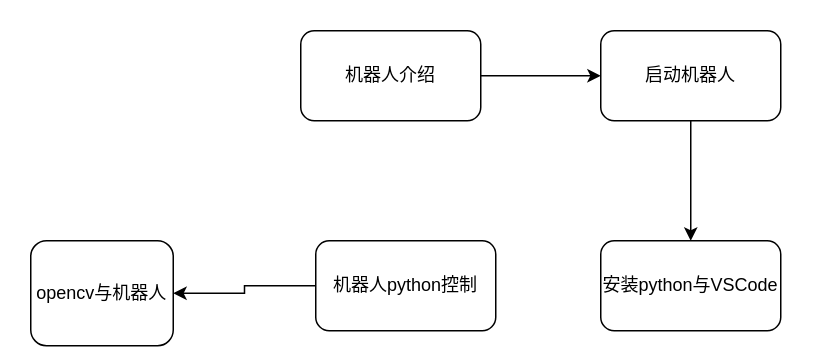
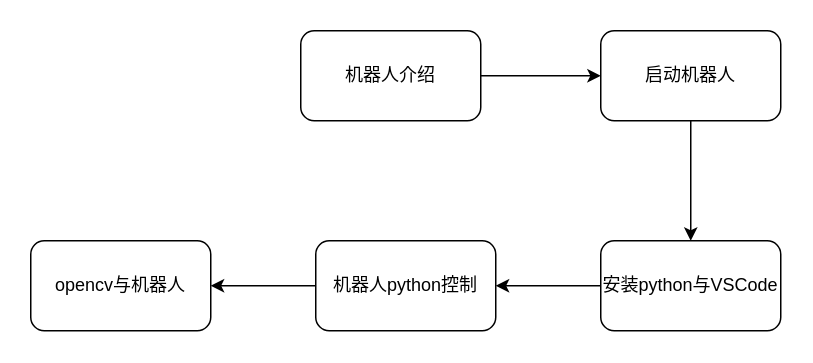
edge "安装python与VSCode" -> "机器人python控制": added
node "opencv与机器人": size 143x105 -> 180x90
